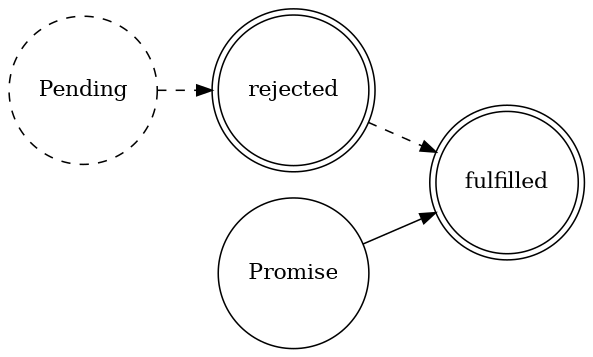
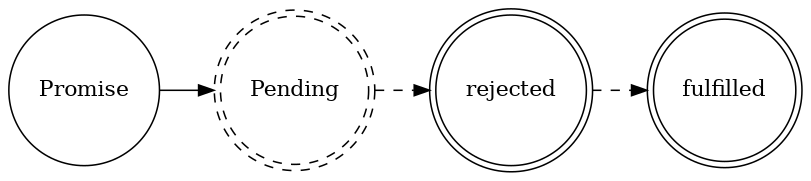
node "Pending": shape circle -> doublecircle
edge "Promise" -> "fulfilled": now "Promise" -> "Pending"
